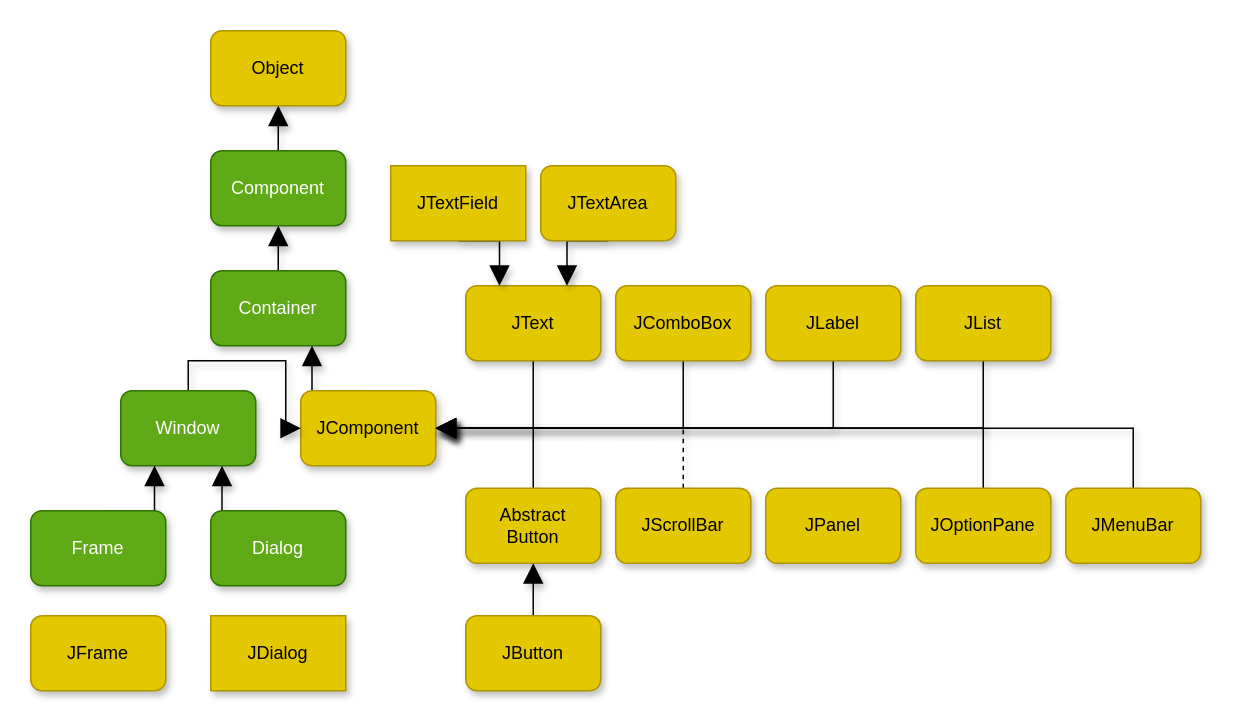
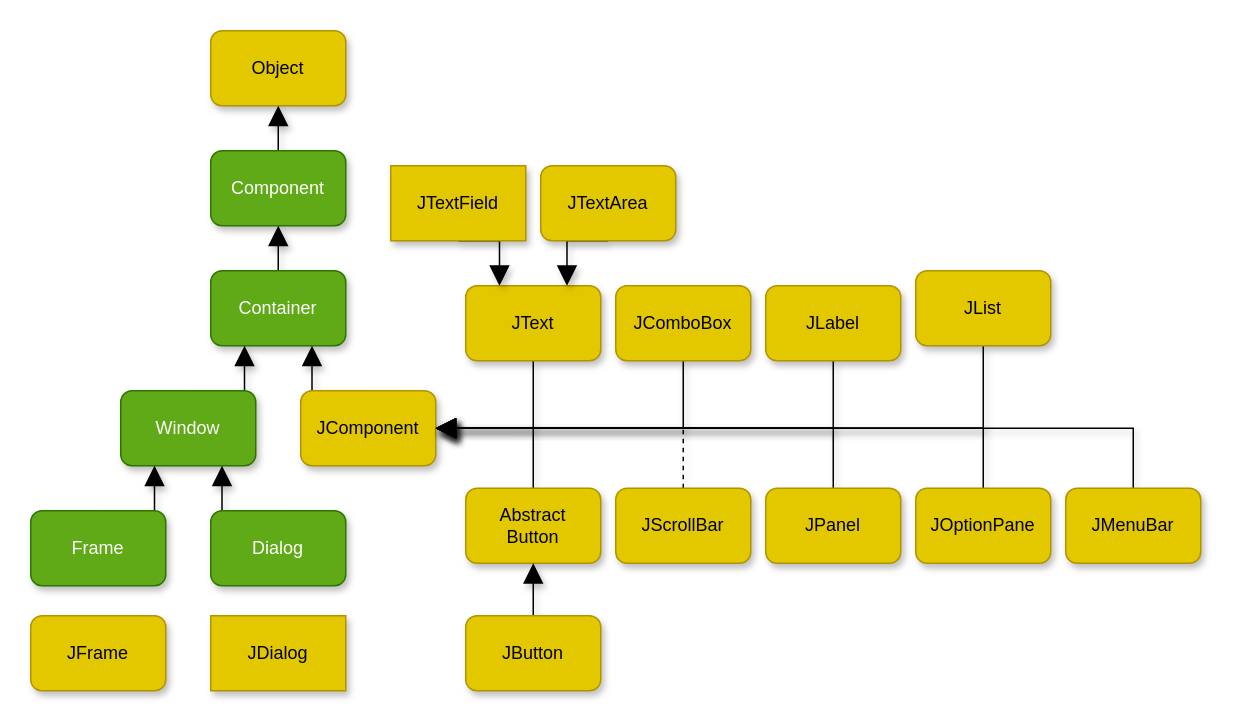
node "JList": moved (983, 323) -> (983, 308)
edge "Window" -> "JComponent": now "Window" -> "Container"
edge "JPanel" -> "JComponent": added
